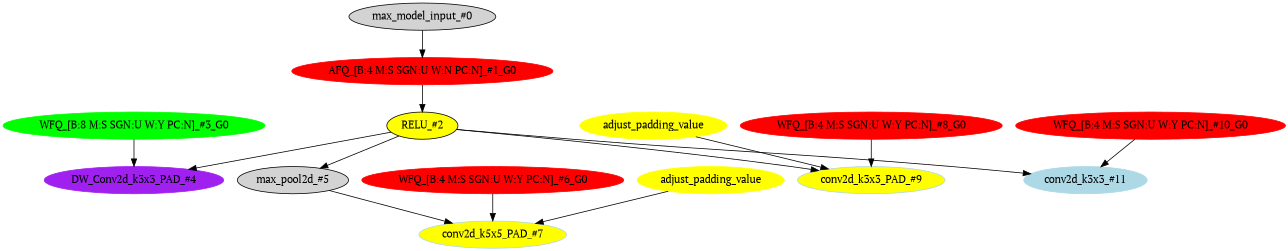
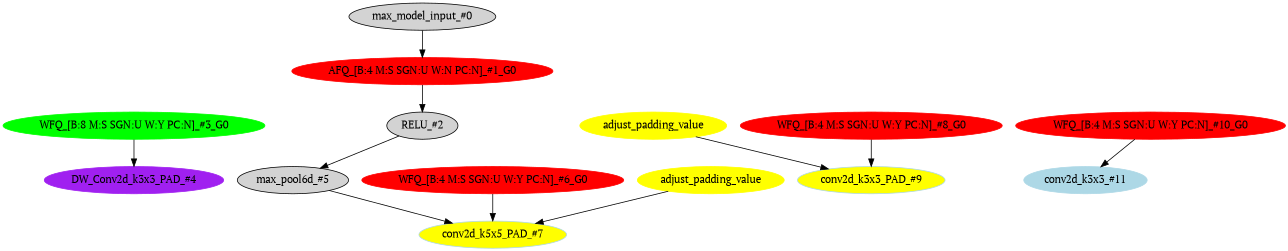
node "RELU_#2": fillcolor yellow -> lightgrey
edge "RELU_#2" -> "DW_Conv2d_k3x3_PAD_#4": removed
edge "RELU_#2" -> "conv2d_k3x3_#11": removed
edge "RELU_#2" -> "conv2d_k3x3_PAD_#9": removed
node "max_pool2d_#5": label "max_pool2d_#5" -> "max_pool6d_#5"
